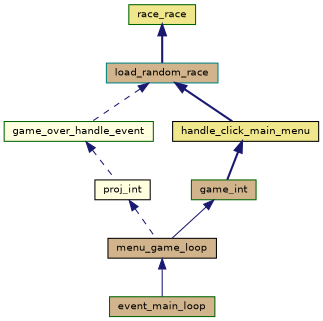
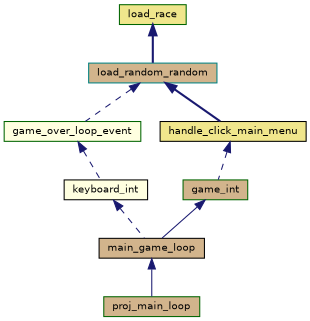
node "race_race": label "race_race" -> "load_race"
node "load_random_race": label "load_random_race" -> "load_random_random"
node "game_over_handle_event": label "game_over_handle_event" -> "game_over_loop_event"
edge "game_int" -> "handle_click_main_menu": style bold -> dashed
node "proj_int": label "proj_int" -> "keyboard_int"
node "menu_game_loop": label "menu_game_loop" -> "main_game_loop"
node "event_main_loop": label "event_main_loop" -> "proj_main_loop"
